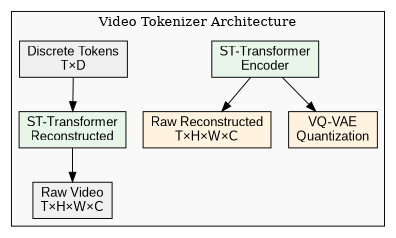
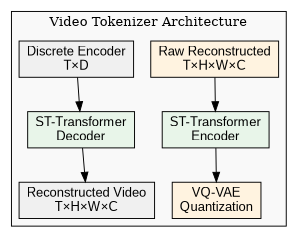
node "Discrete Tokens T×D": label "Discrete Tokens T×D" -> "Discrete Encoder T×D"
edge "ST-Transformer Encoder" -> "Raw Reconstructed T×H×W×C": reversed
node "ST-Transformer Reconstructed": label "ST-Transformer Reconstructed" -> "ST-Transformer Decoder"
node "Raw Video T×H×W×C": label "Raw Video T×H×W×C" -> "Reconstructed Video T×H×W×C"
